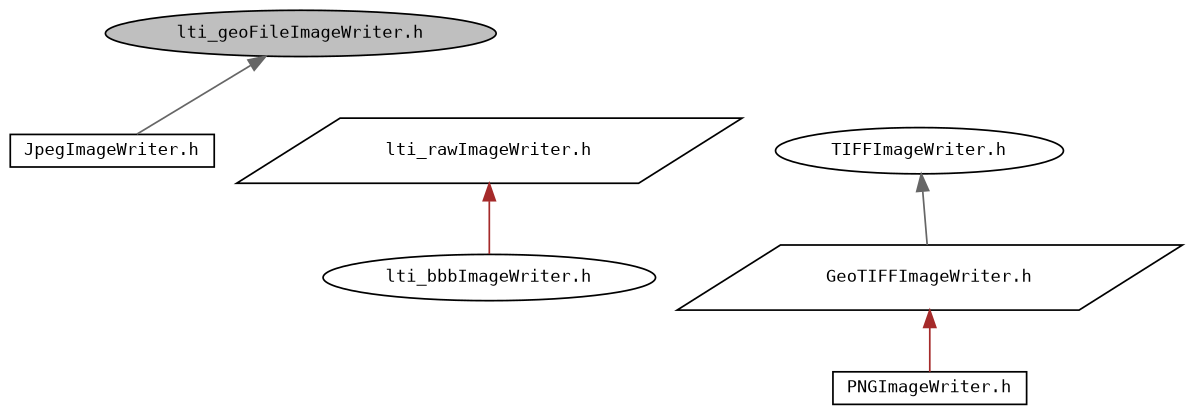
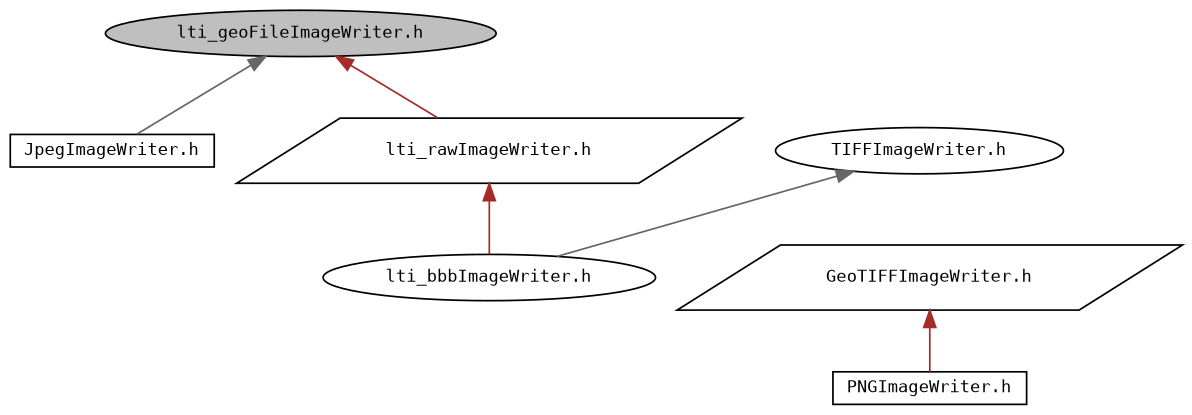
edge "lti_rawImageWriter.h" -> "lti_geoFileImageWriter.h": added
edge "GeoTIFFImageWriter.h" -> "TIFFImageWriter.h": now "lti_bbbImageWriter.h" -> "TIFFImageWriter.h"
